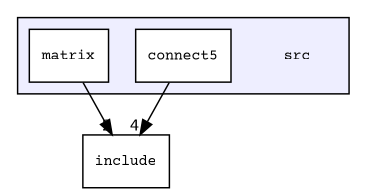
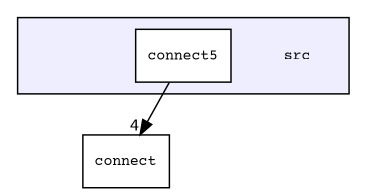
node "matrix": removed
node "include": label "include" -> "connect"
